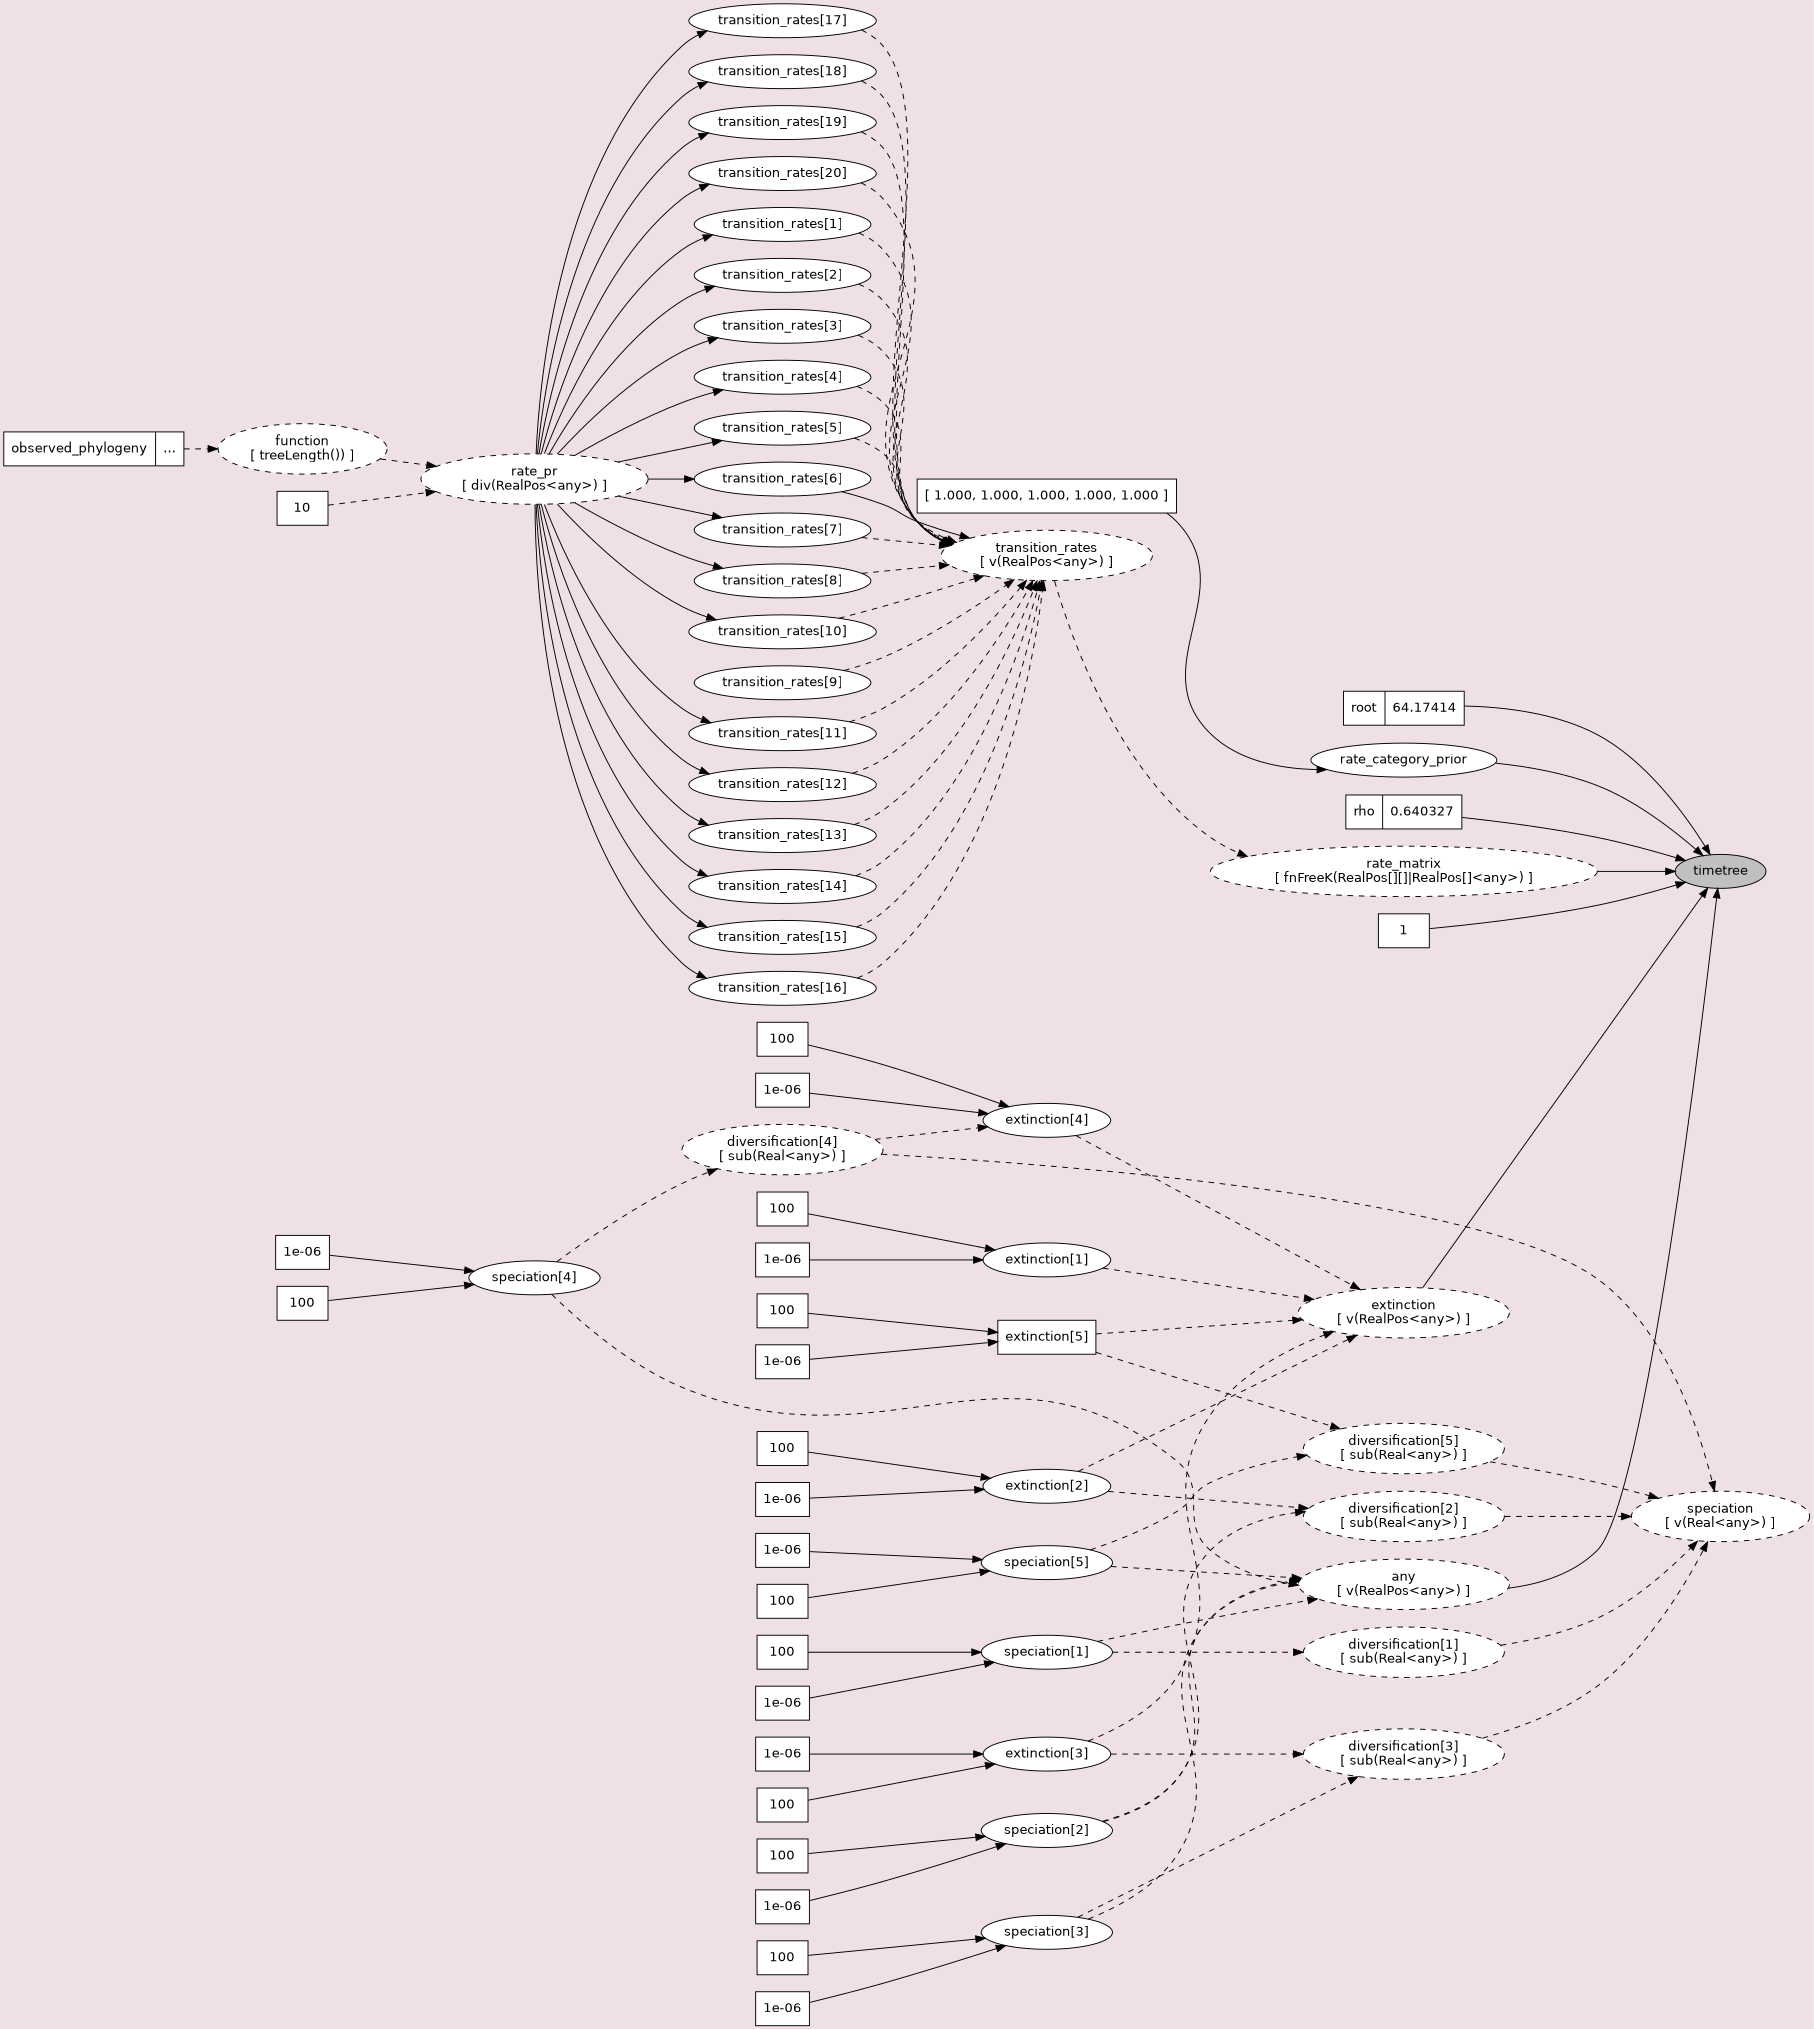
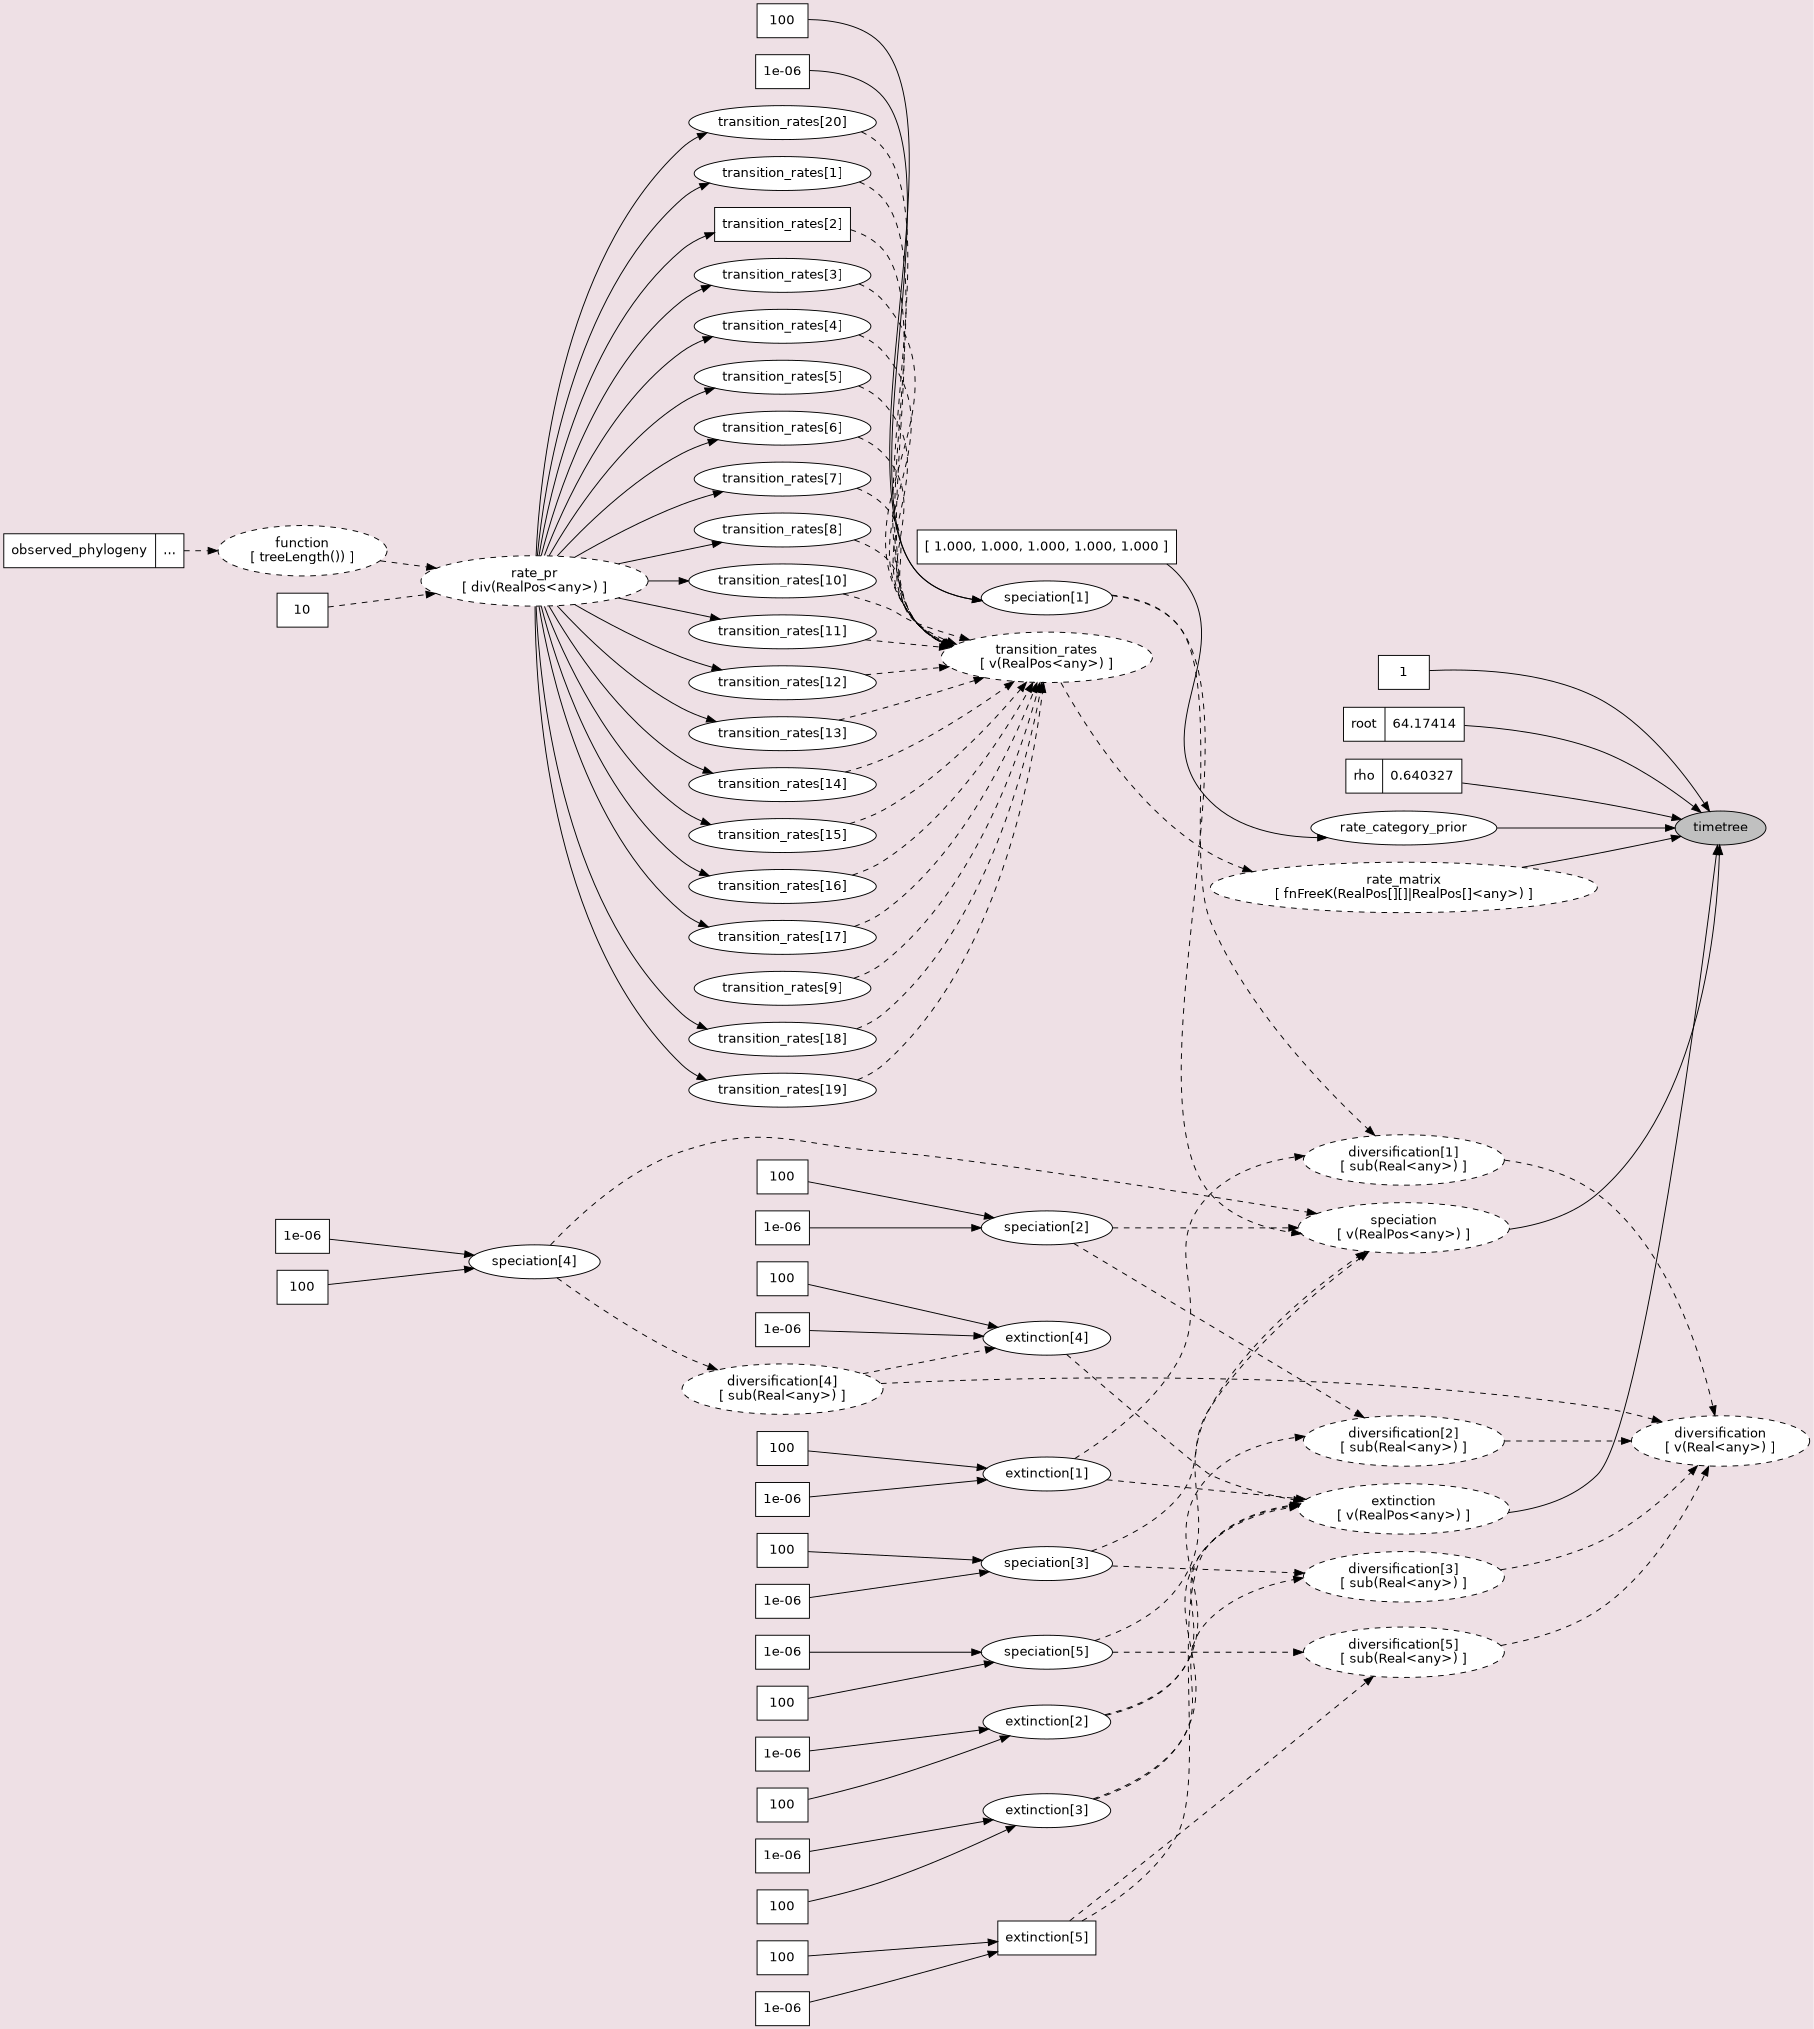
node "transition_rates[2]": shape ellipse -> box
edge "transition_rates[6]" -> "transition_rates [ v(RealPos<any>) ]": style solid -> dashed
edge "extinction[1]" -> "diversification[1] [ sub(Real<any>) ]": added
node "speciation [ v(Real<any>) ]": label "speciation [ v(Real<any>) ]" -> "diversification [ v(Real<any>) ]"
node "any [ v(RealPos<any>) ]": label "any [ v(RealPos<any>) ]" -> "speciation [ v(RealPos<any>) ]"
